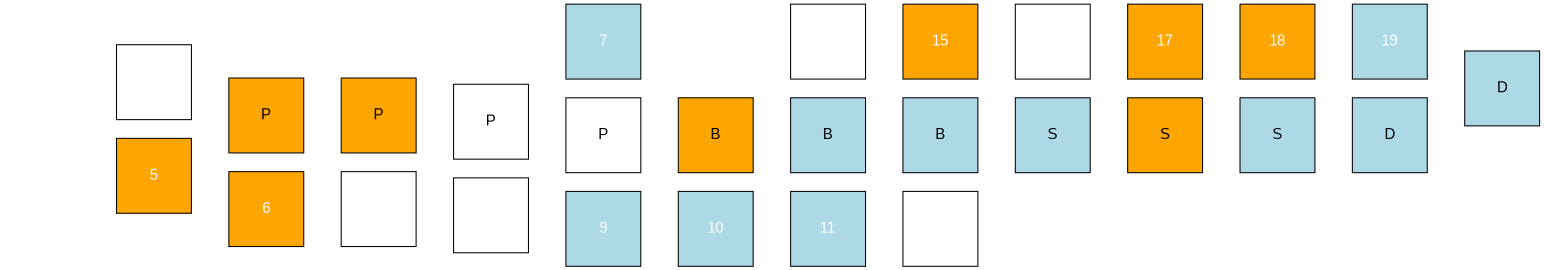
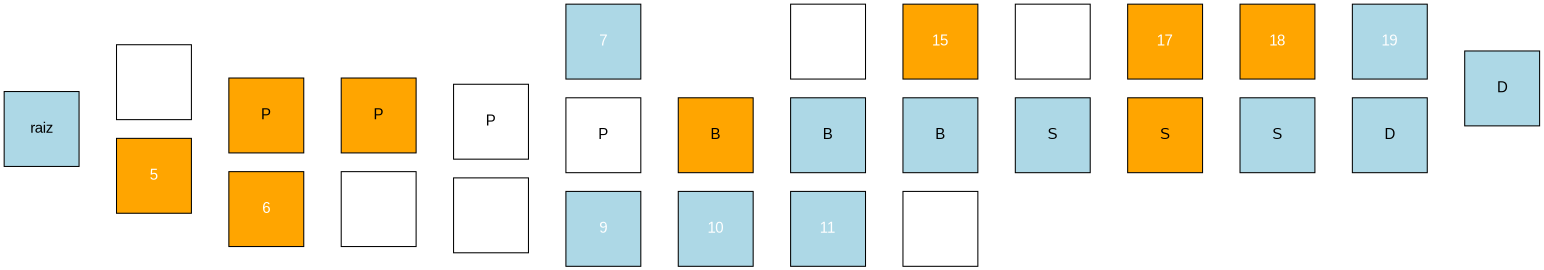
node "raiz": added
